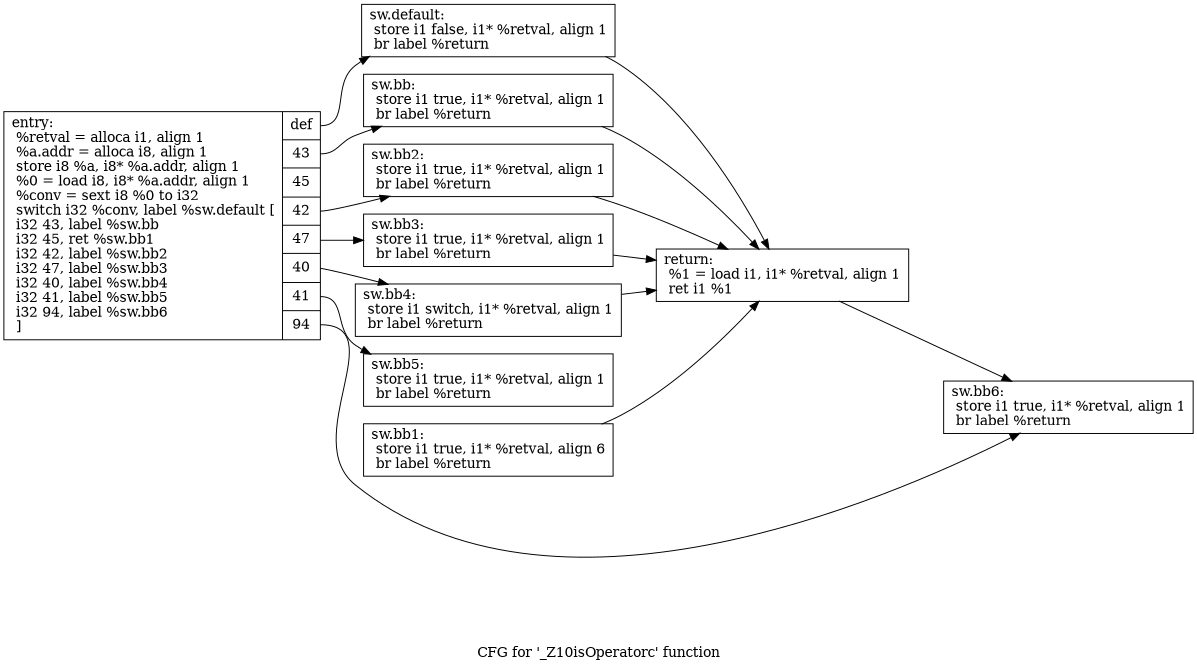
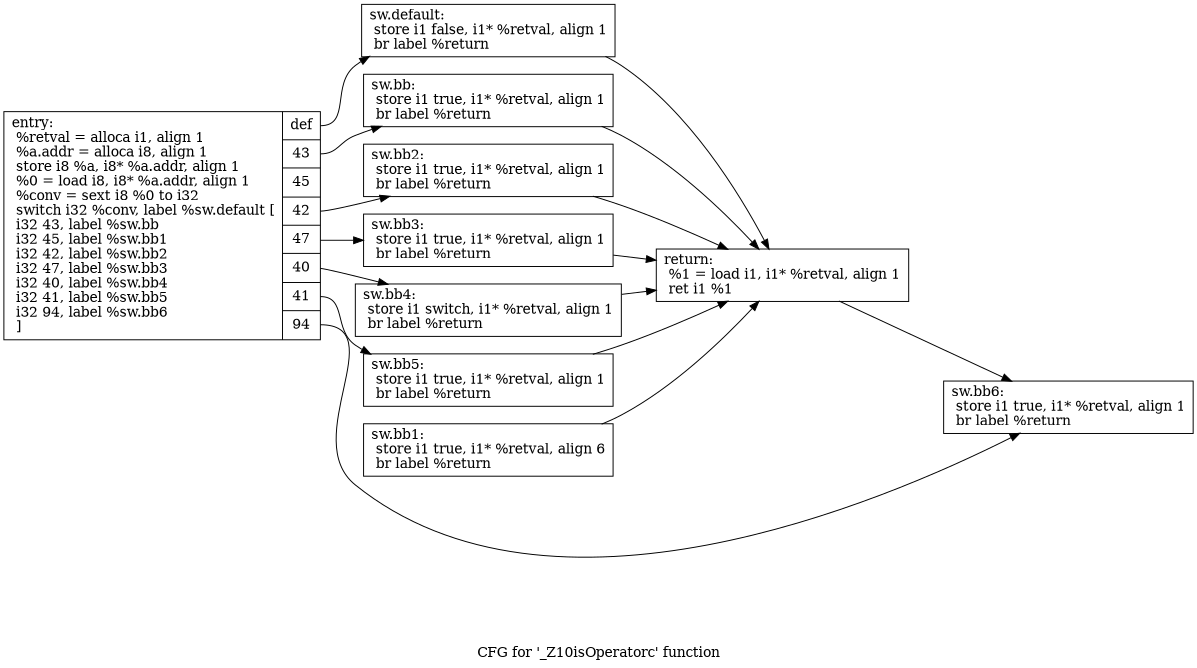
node "entry:": text "i32 45, ret %sw.bb1" -> "i32 45, label %sw.bb1"
edge "sw.bb5:" -> "return:": added
